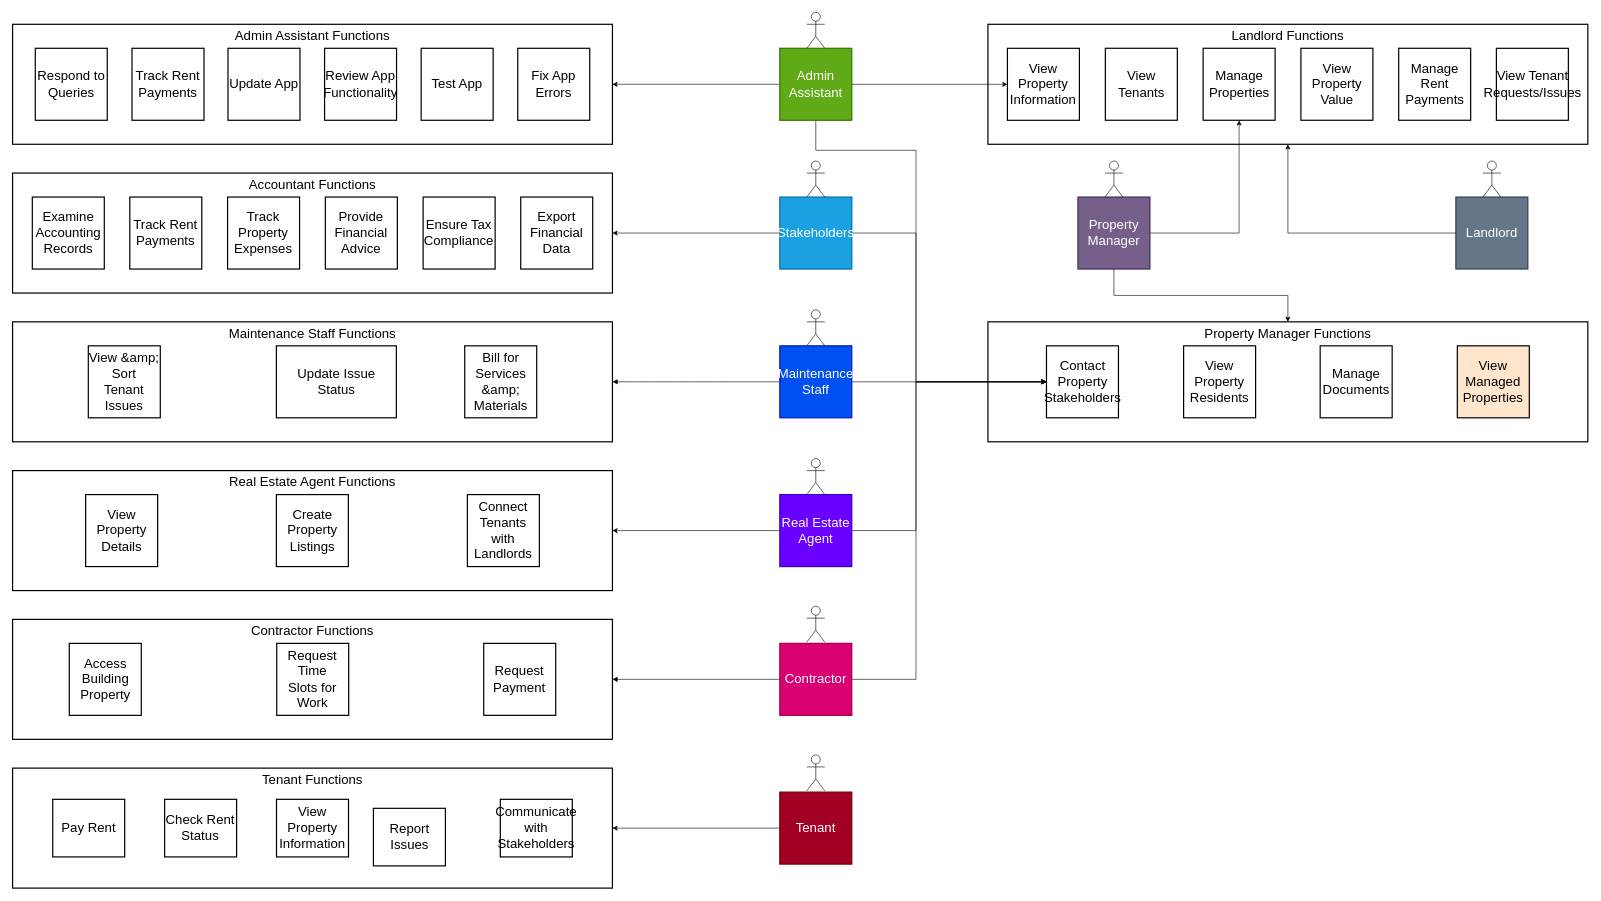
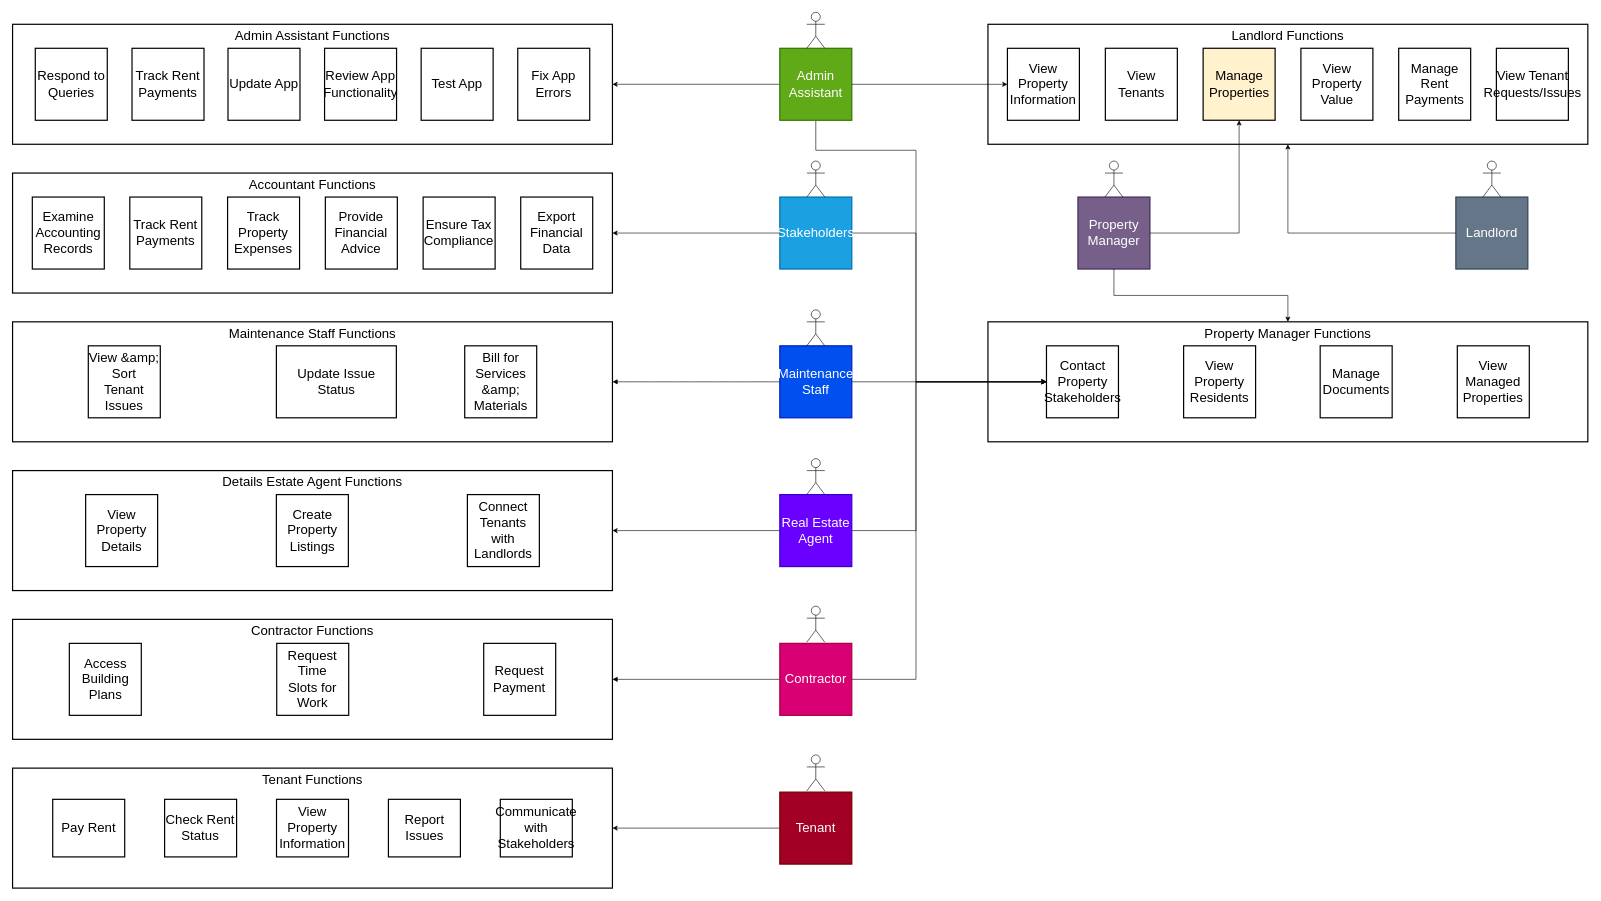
node "Manage Properties": fillcolor #ffffff -> #fff2cc
node "View Managed Properties": fillcolor #ffe6cc -> #ffffff
node "Real Estate Agent Functions": label "Real Estate Agent Functions" -> "Details Estate Agent Functions"
node "Access Building Property": label "Access Building Property" -> "Access Building Plans"
node "Report Issues": moved (409, 837) -> (424, 828)
